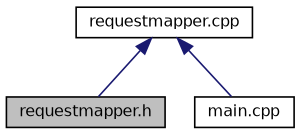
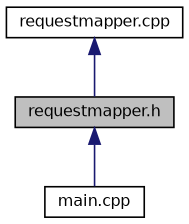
edge "main.cpp" -> "requestmapper.cpp": now "main.cpp" -> "requestmapper.h"
